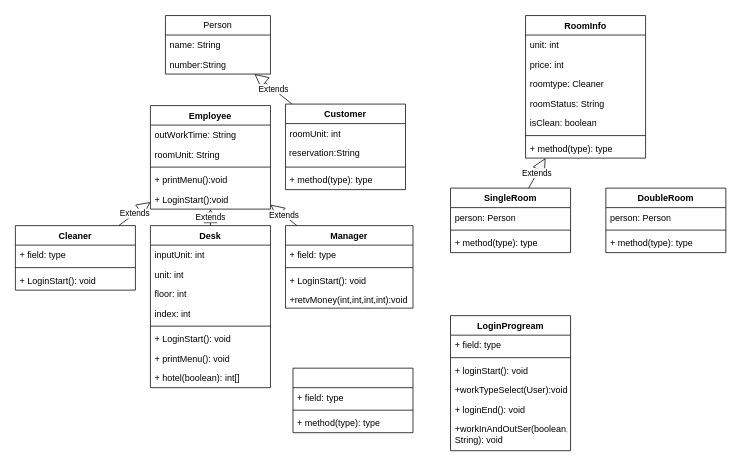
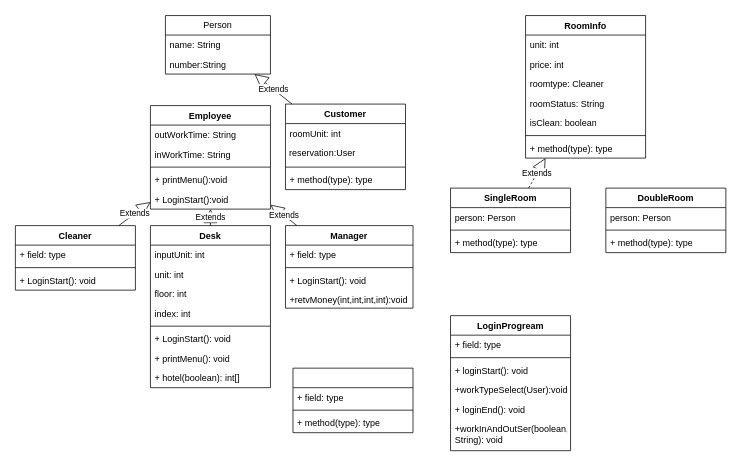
node "reservation:String": label "reservation:String" -> "reservation:User"
node "roomUnit: String": label "roomUnit: String" -> "inWorkTime: String"
edge "SingleRoom" -> "RoomInfo": style solid -> dashed
